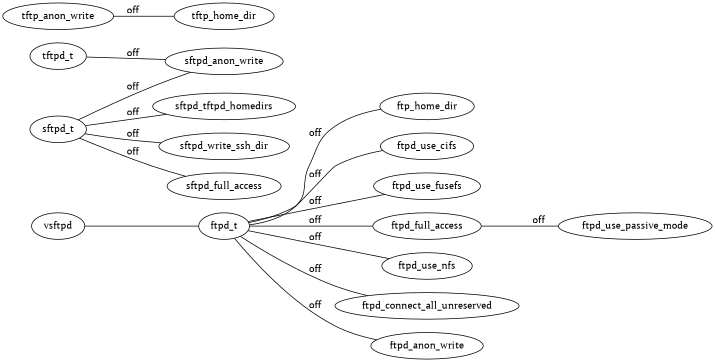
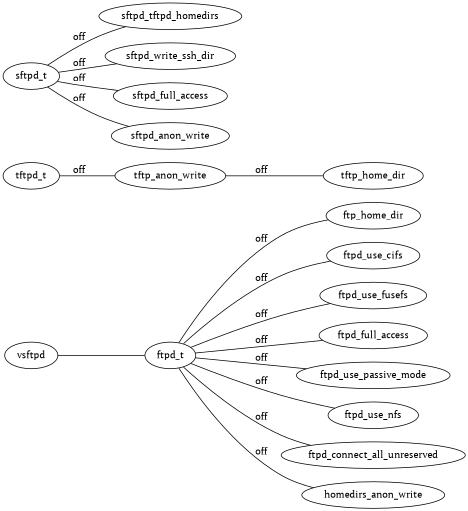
edge "tftpd_t" -- "sftpd_anon_write": now "tftpd_t" -- "tftp_anon_write"
edge "ftpd_full_access" -- "ftpd_use_passive_mode": now "ftpd_t" -- "ftpd_use_passive_mode"
node "ftpd_anon_write": label "ftpd_anon_write" -> "homedirs_anon_write"
